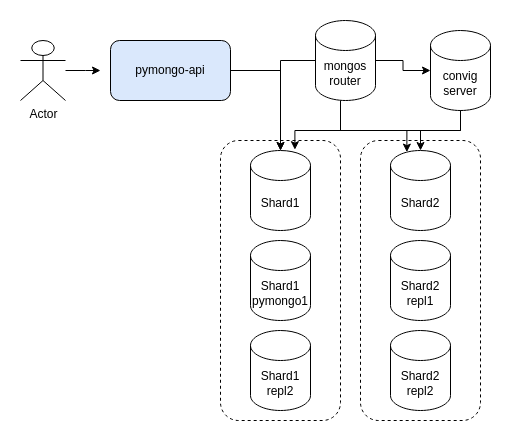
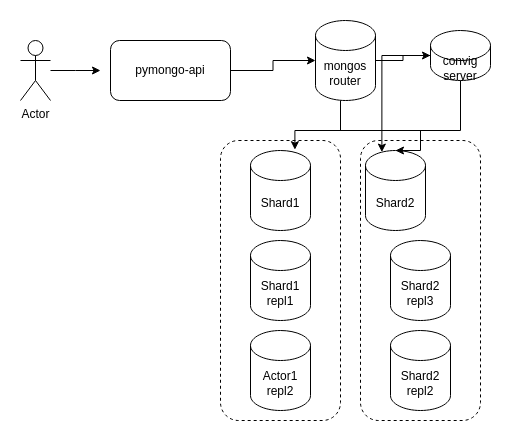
edge "mongos router" -> "Shard1": removed
node "Actor": size 45x60 -> 30x60
node "pymongo-api": fillcolor #dae8fc -> #ffffff
edge "pymongo-api" -> "Shard1": now "pymongo-api" -> "mongos router"
node "convig server": size 60x80 -> 60x50
node "Shard2": moved (421, 191) -> (396, 191)
node "Shard1 pymongo1": label "Shard1 pymongo1" -> "Shard1 repl1"
node "Shard2 repl1": label "Shard2 repl1" -> "Shard2 repl3"
node "Shard1 repl2": label "Shard1 repl2" -> "Actor1 repl2"
